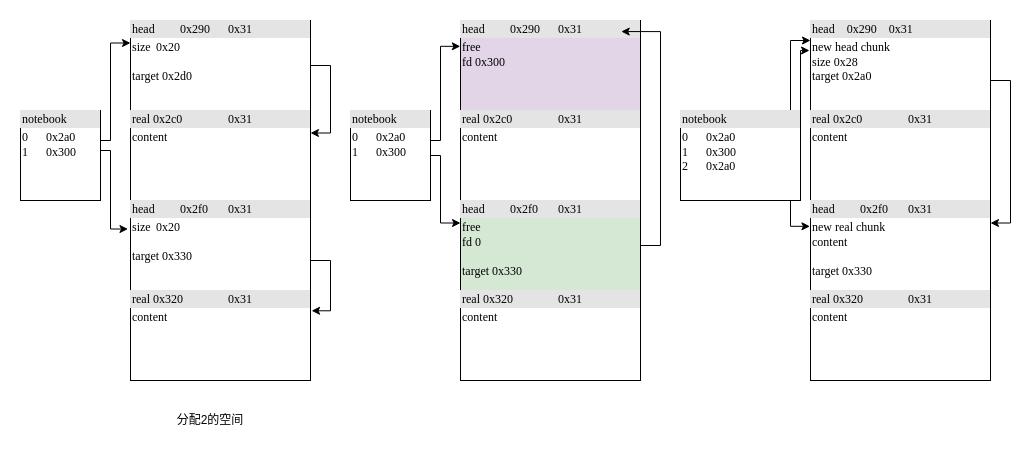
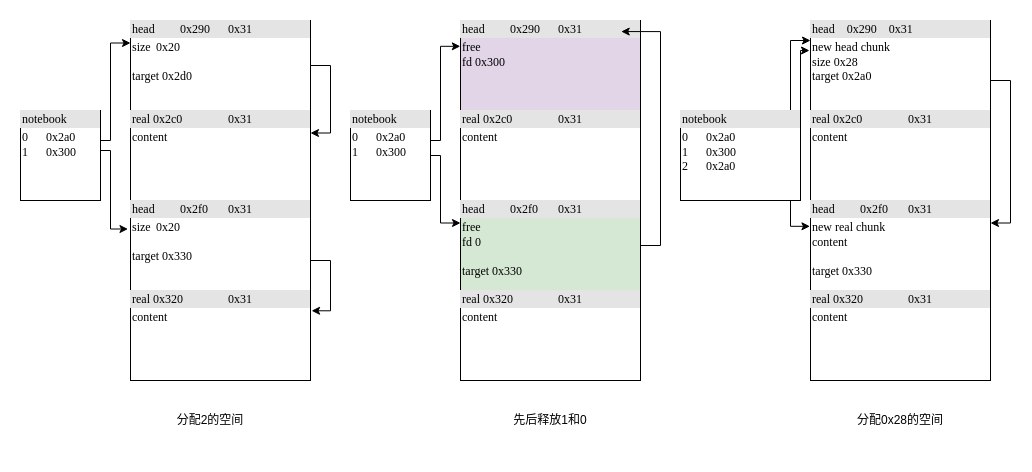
node "先后释放1和0": added
node "分配0x28的空间": added
